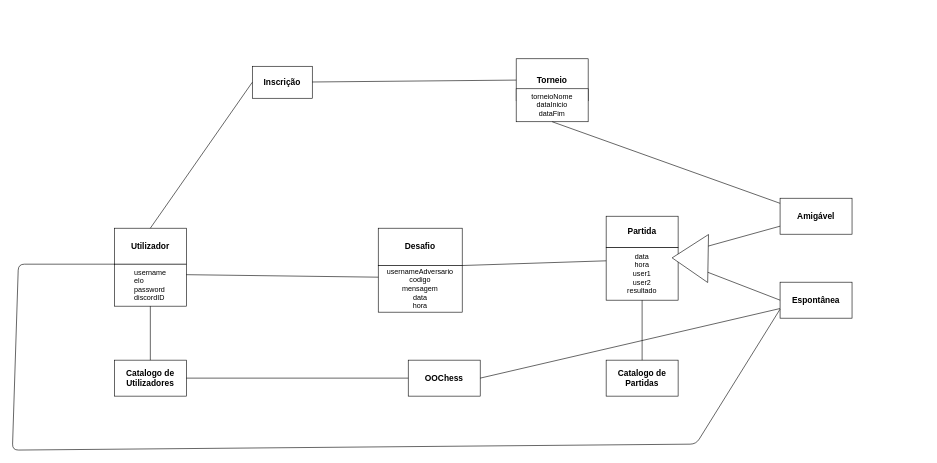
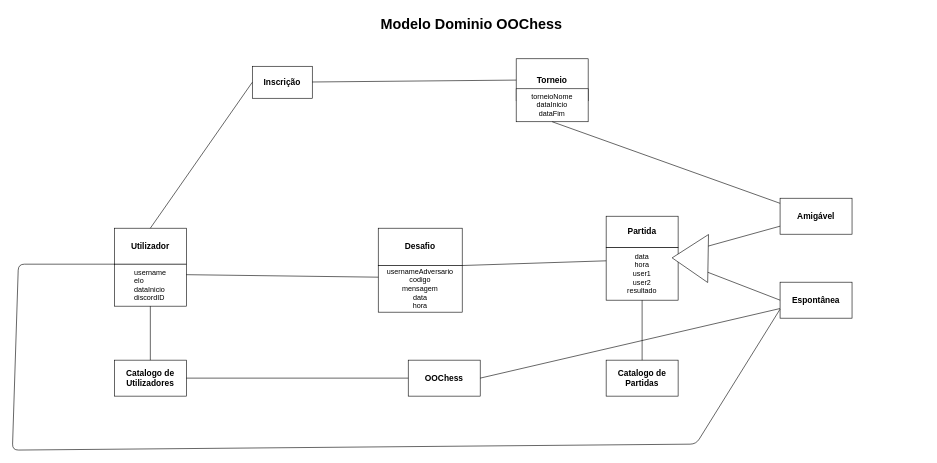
node "Modelo Dominio OOChess": added
node "username elo password discordID": label "username elo password discordID" -> "username elo dataInicio discordID"
